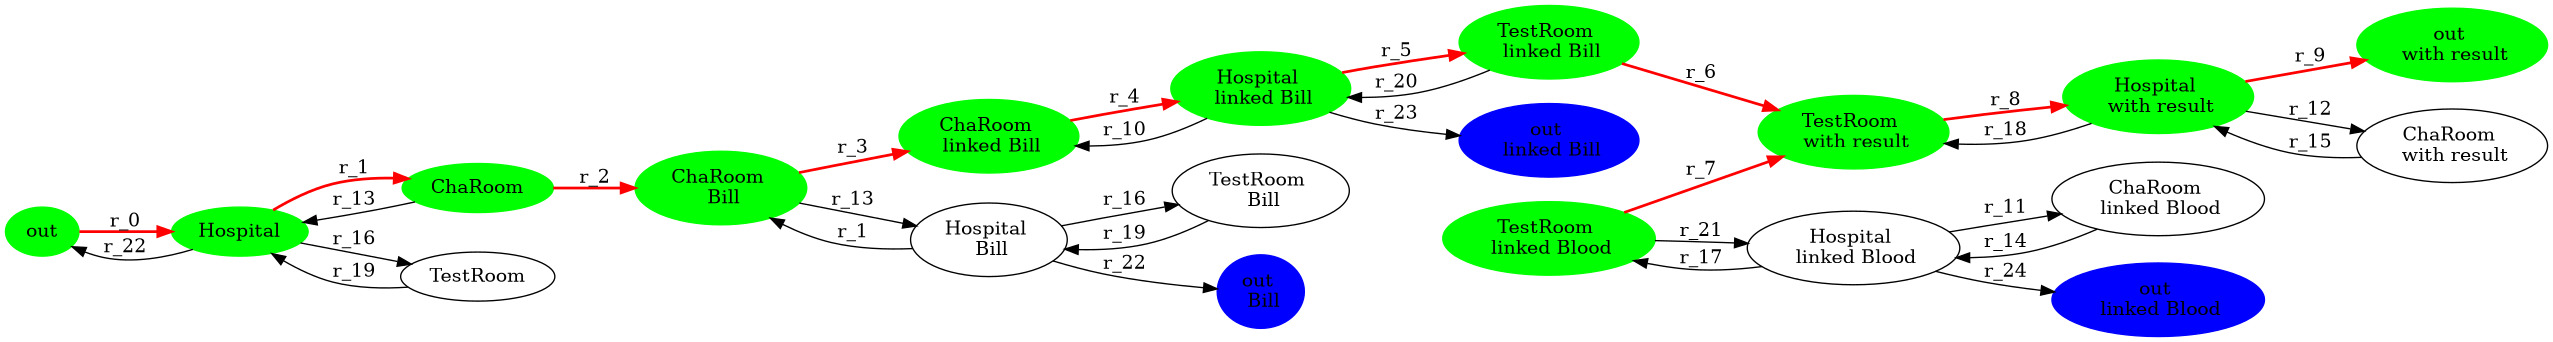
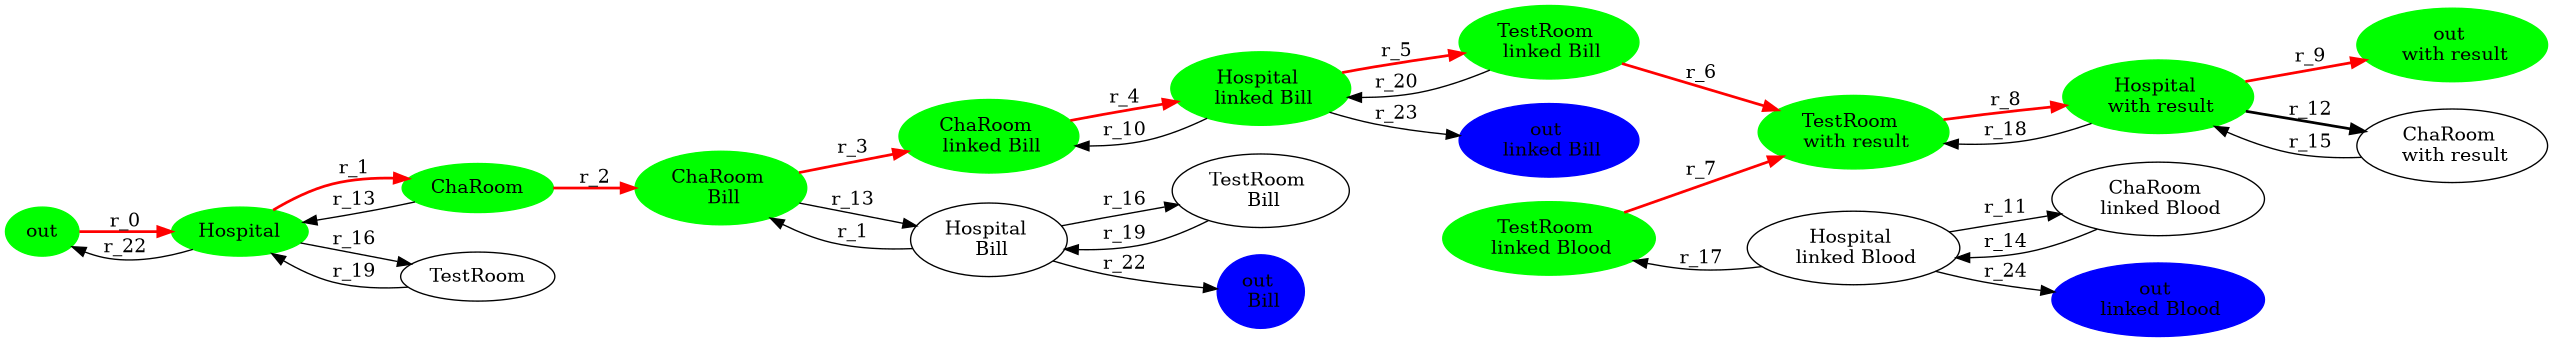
edge "Hospital with result" -> "ChaRoom with result": style solid -> bold
edge "TestRoom linked Blood" -> "Hospital linked Blood": removed, label "r_21"
